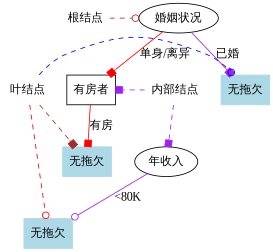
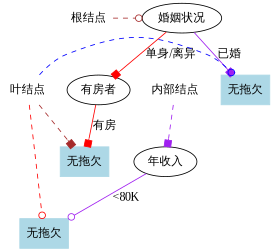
node "有房者": shape box -> ellipse
edge "内部结点" -> "有房者": removed
